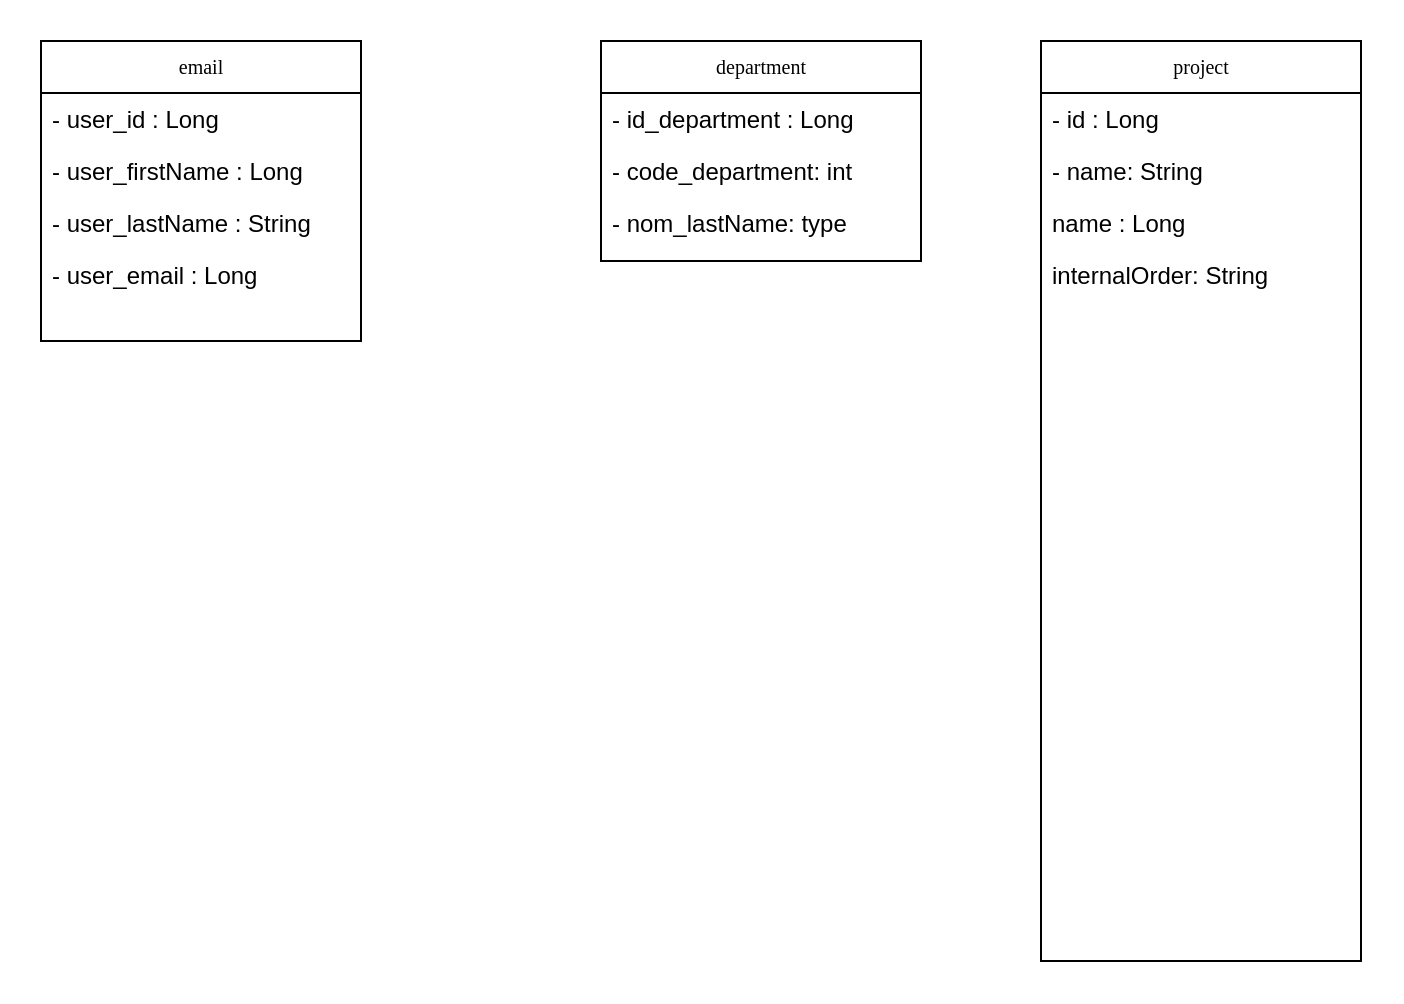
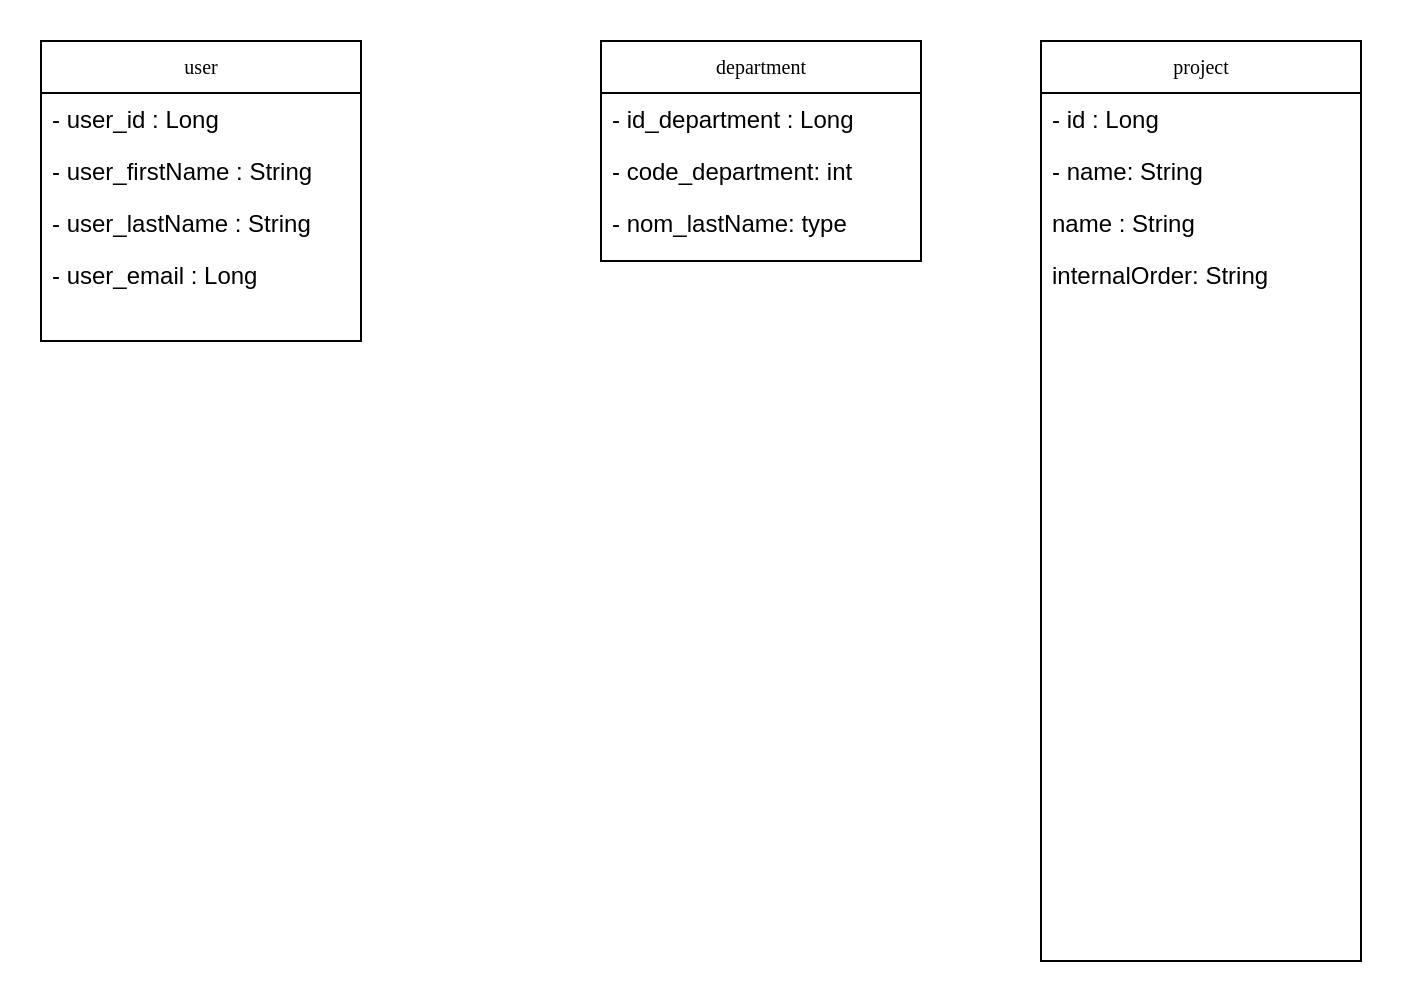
node "email": label "email" -> "user"
node "- user_firstName : Long": label "- user_firstName : Long" -> "- user_firstName : String"
node "name : Long": label "name : Long" -> "name : String"
